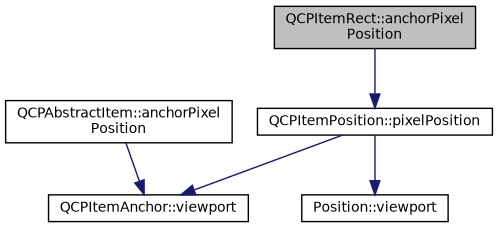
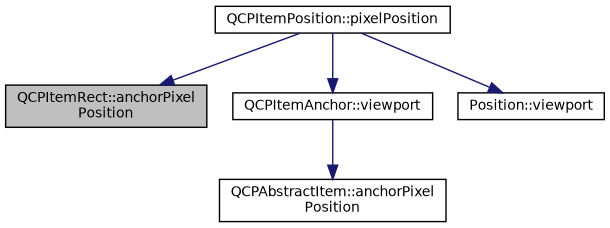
edge "QCPItemRect::anchorPixel Position" -> "QCPItemPosition::pixelPosition": reversed
edge "QCPAbstractItem::anchorPixel Position" -> "QCPItemAnchor::viewport": reversed
